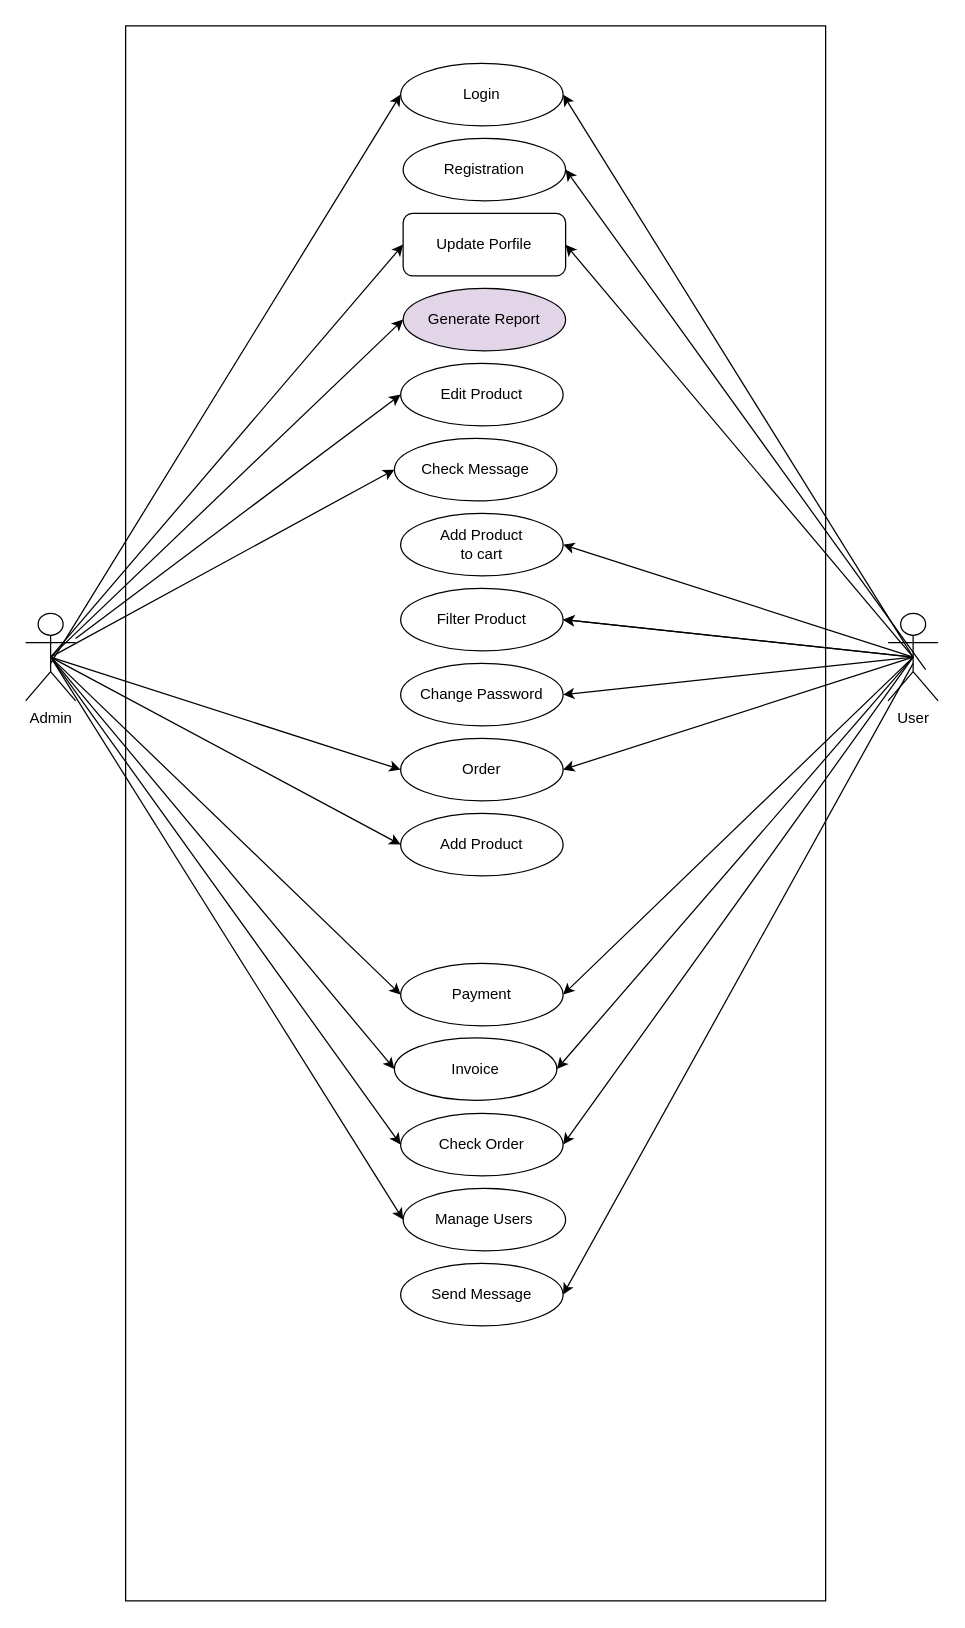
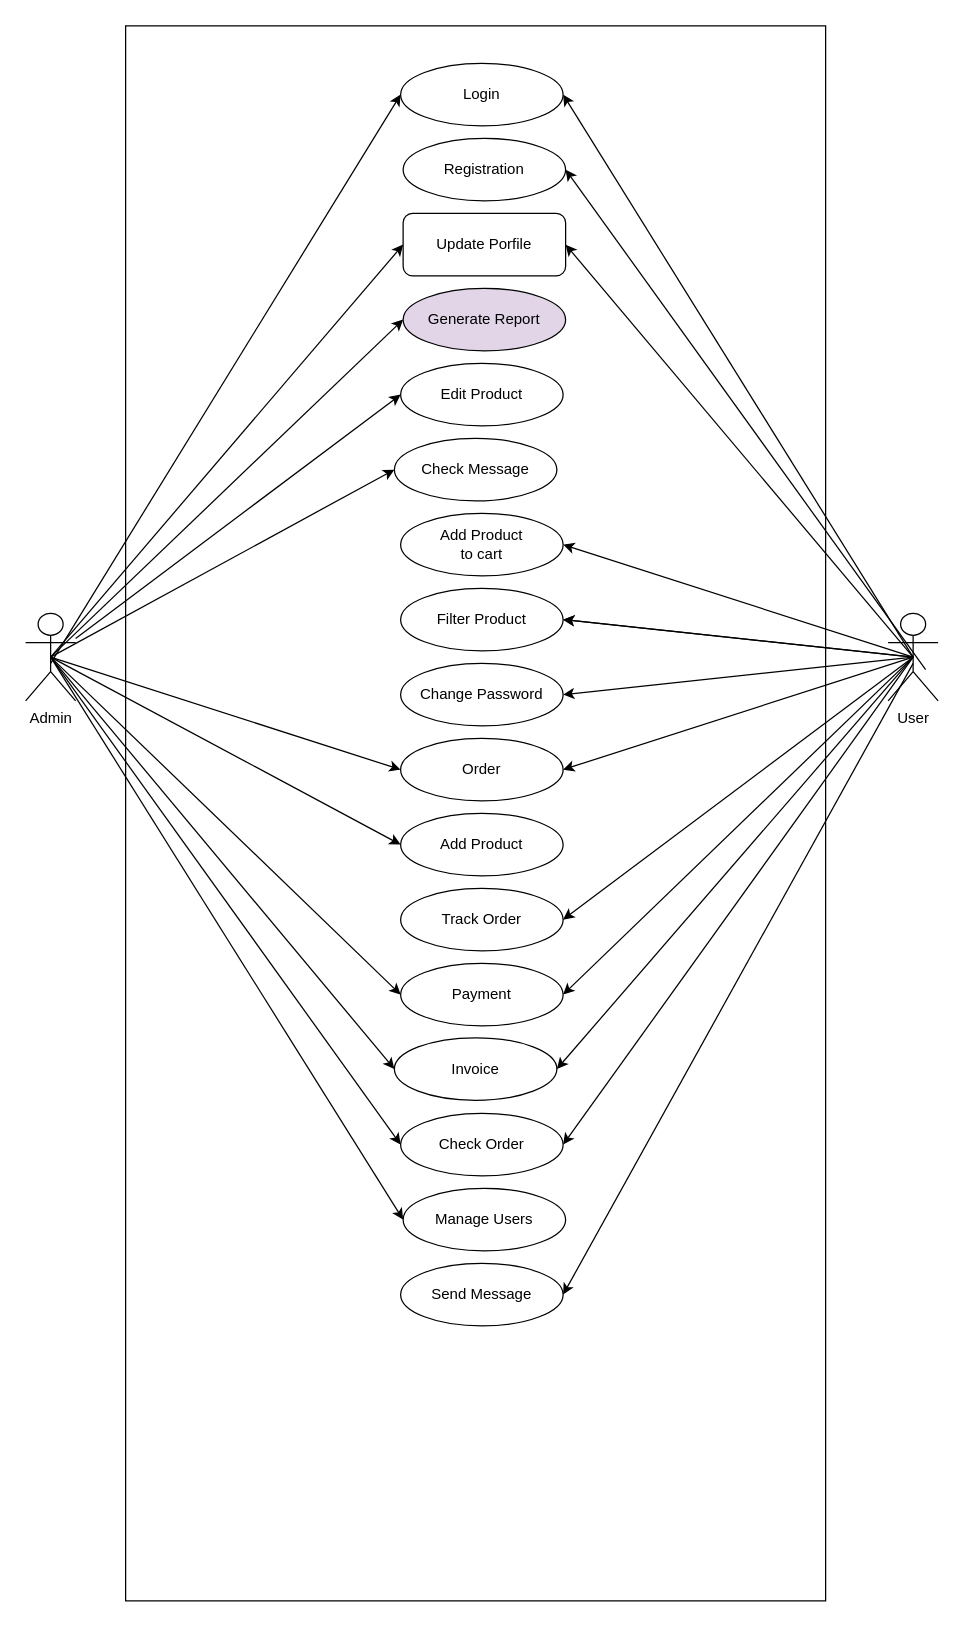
edge "User" -> "Track Order": added
node "Track Order": added
